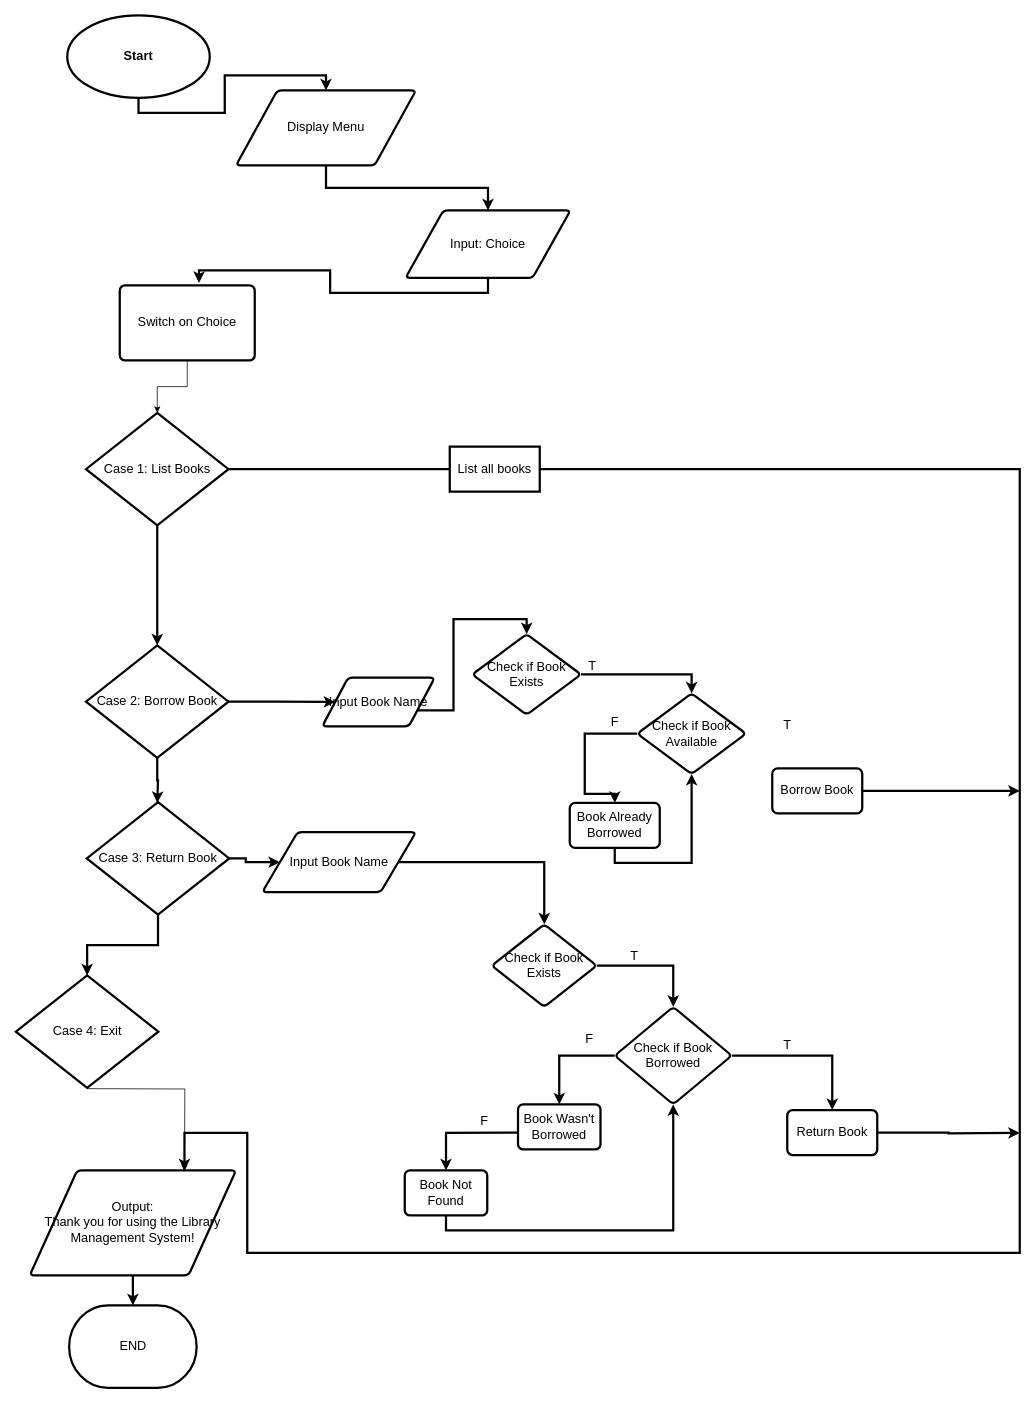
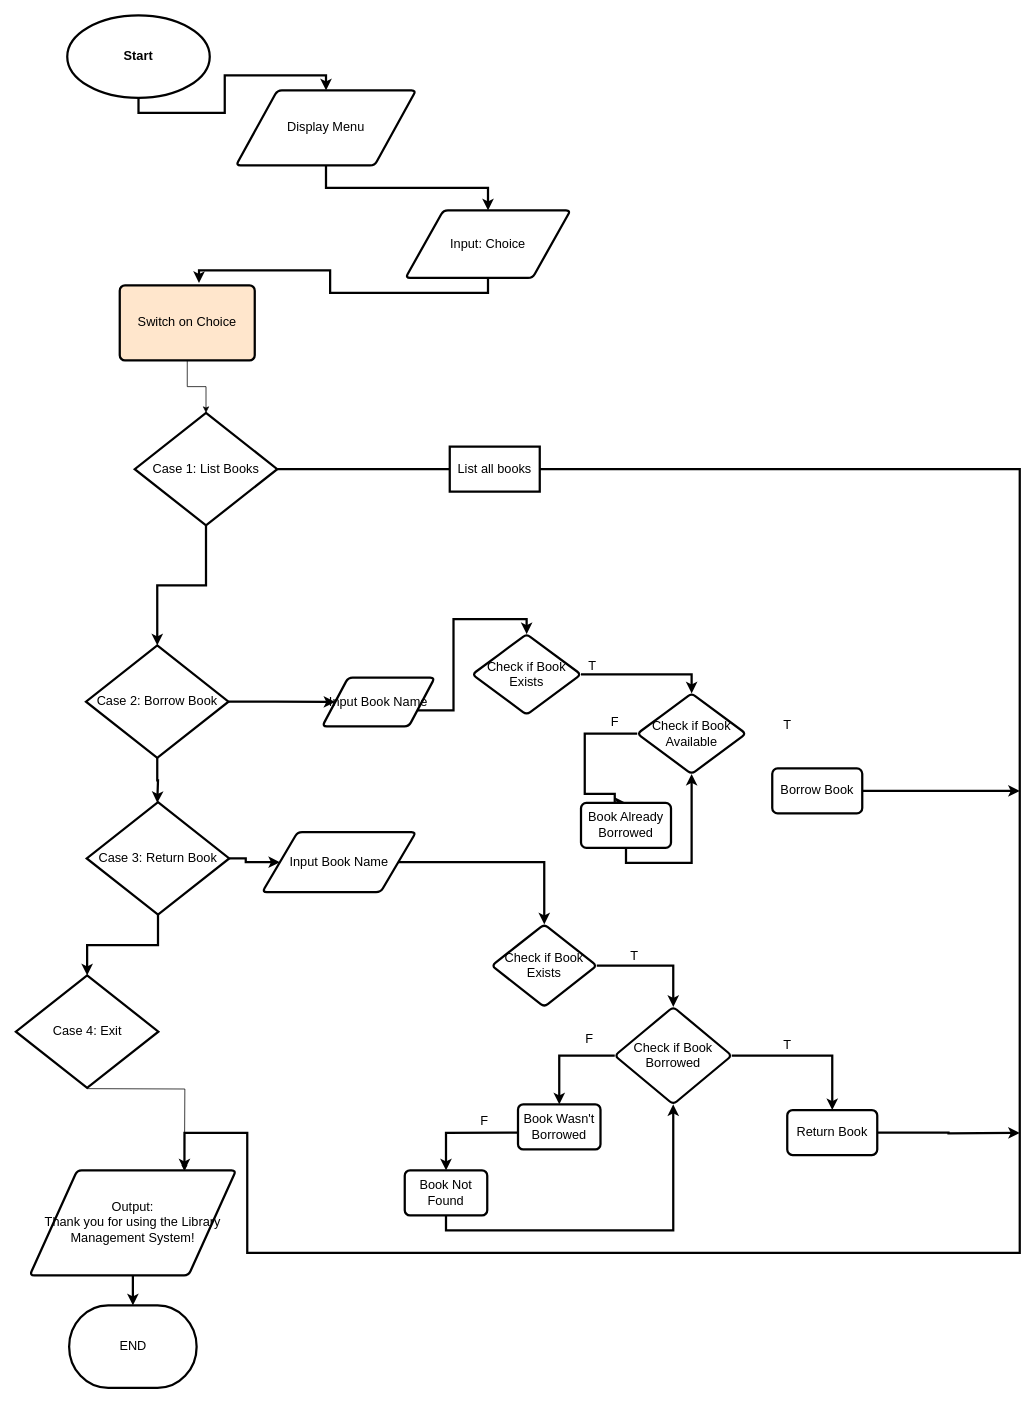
node "Switch on Choice": fillcolor #ffffff -> #ffe6cc
node "Case 1: List Books": moved (157, 469) -> (206, 469)
node "Book Already Borrowed": moved (615, 825) -> (626, 825)
